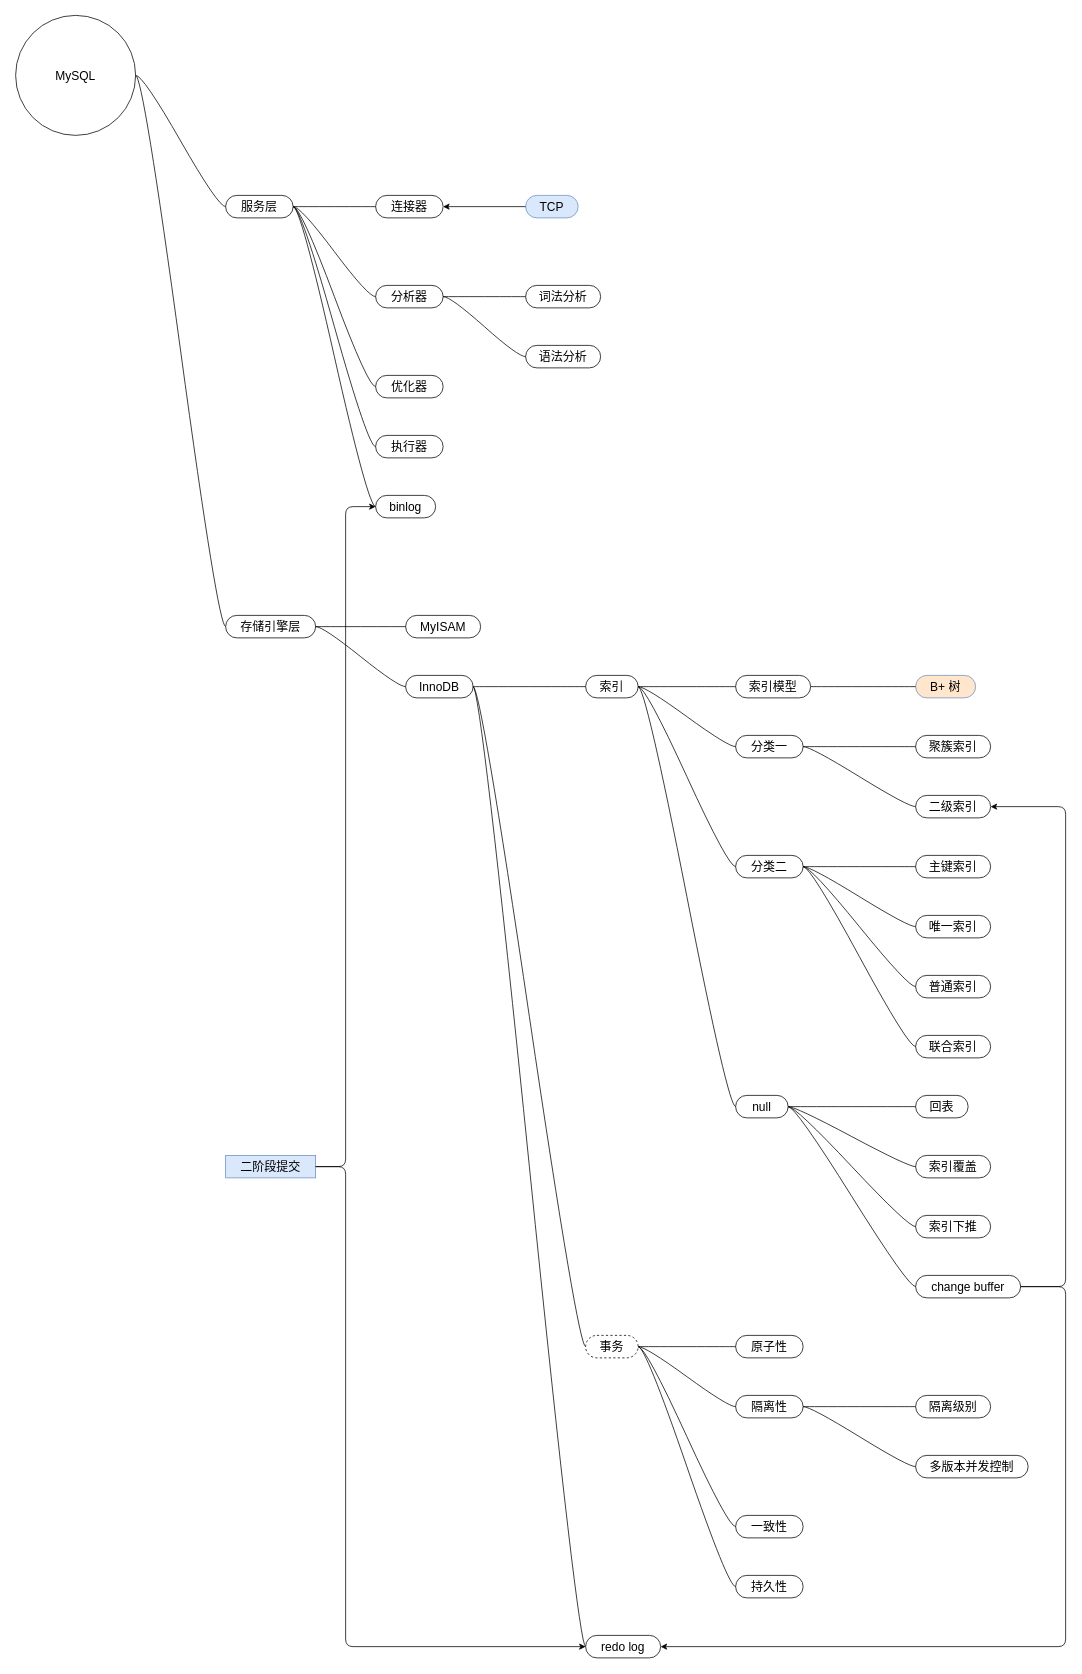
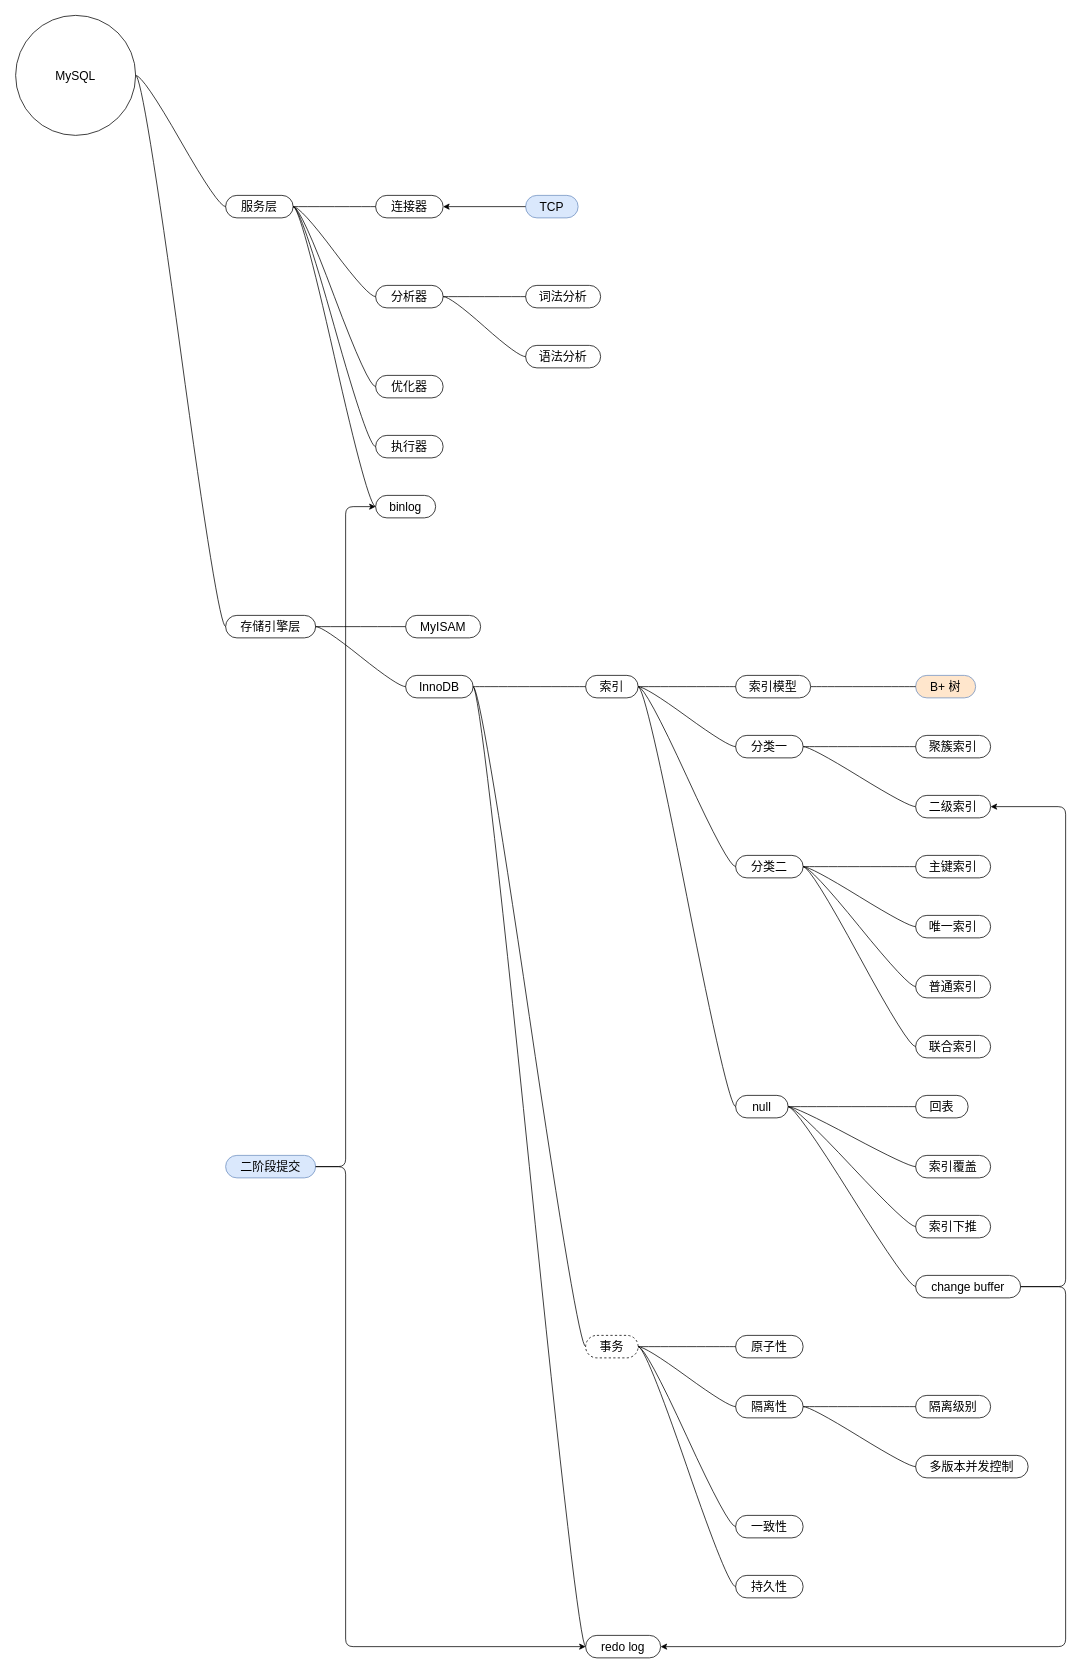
node "二阶段提交": shape rectangle -> rounded rectangle
